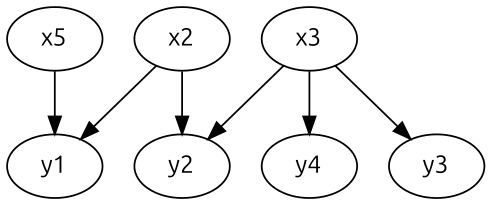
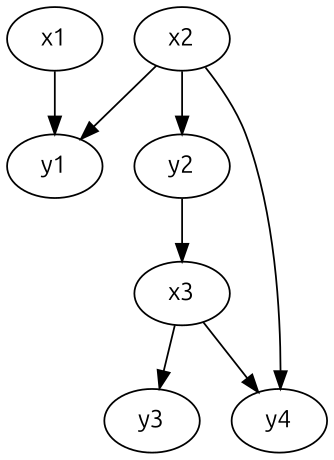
node "x5": label "x5" -> "x1"
edge "x3" -> "y2": reversed
edge "x2" -> "y4": added
